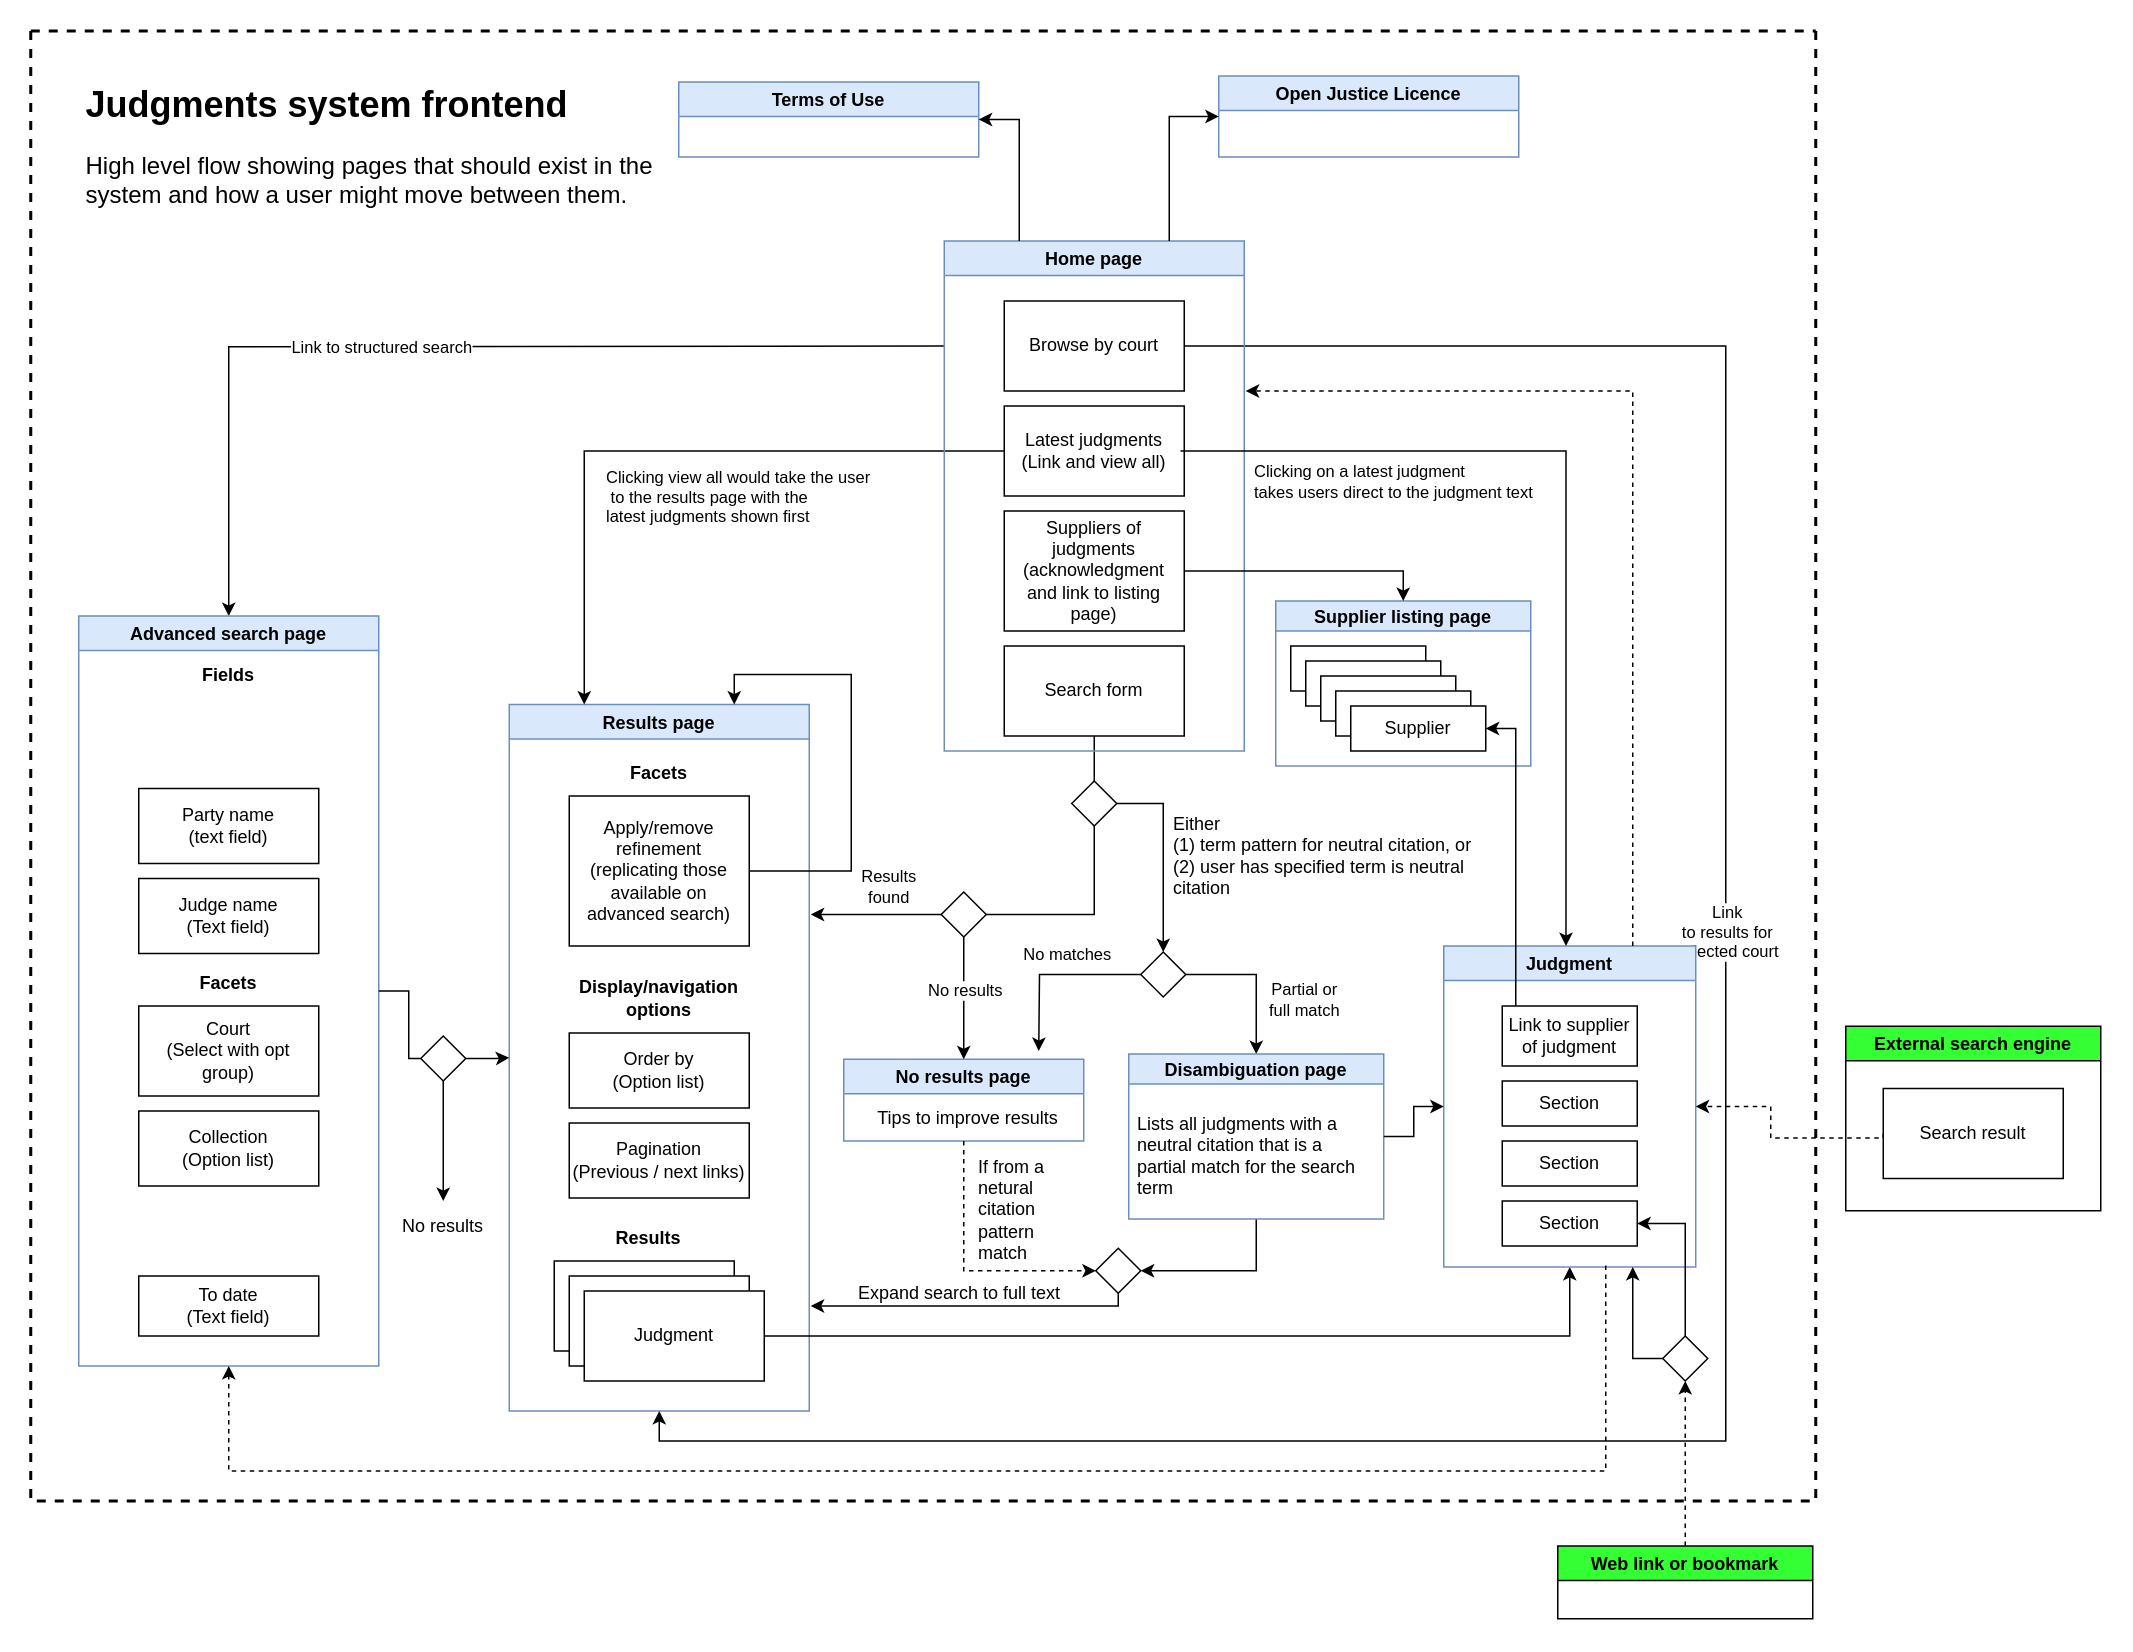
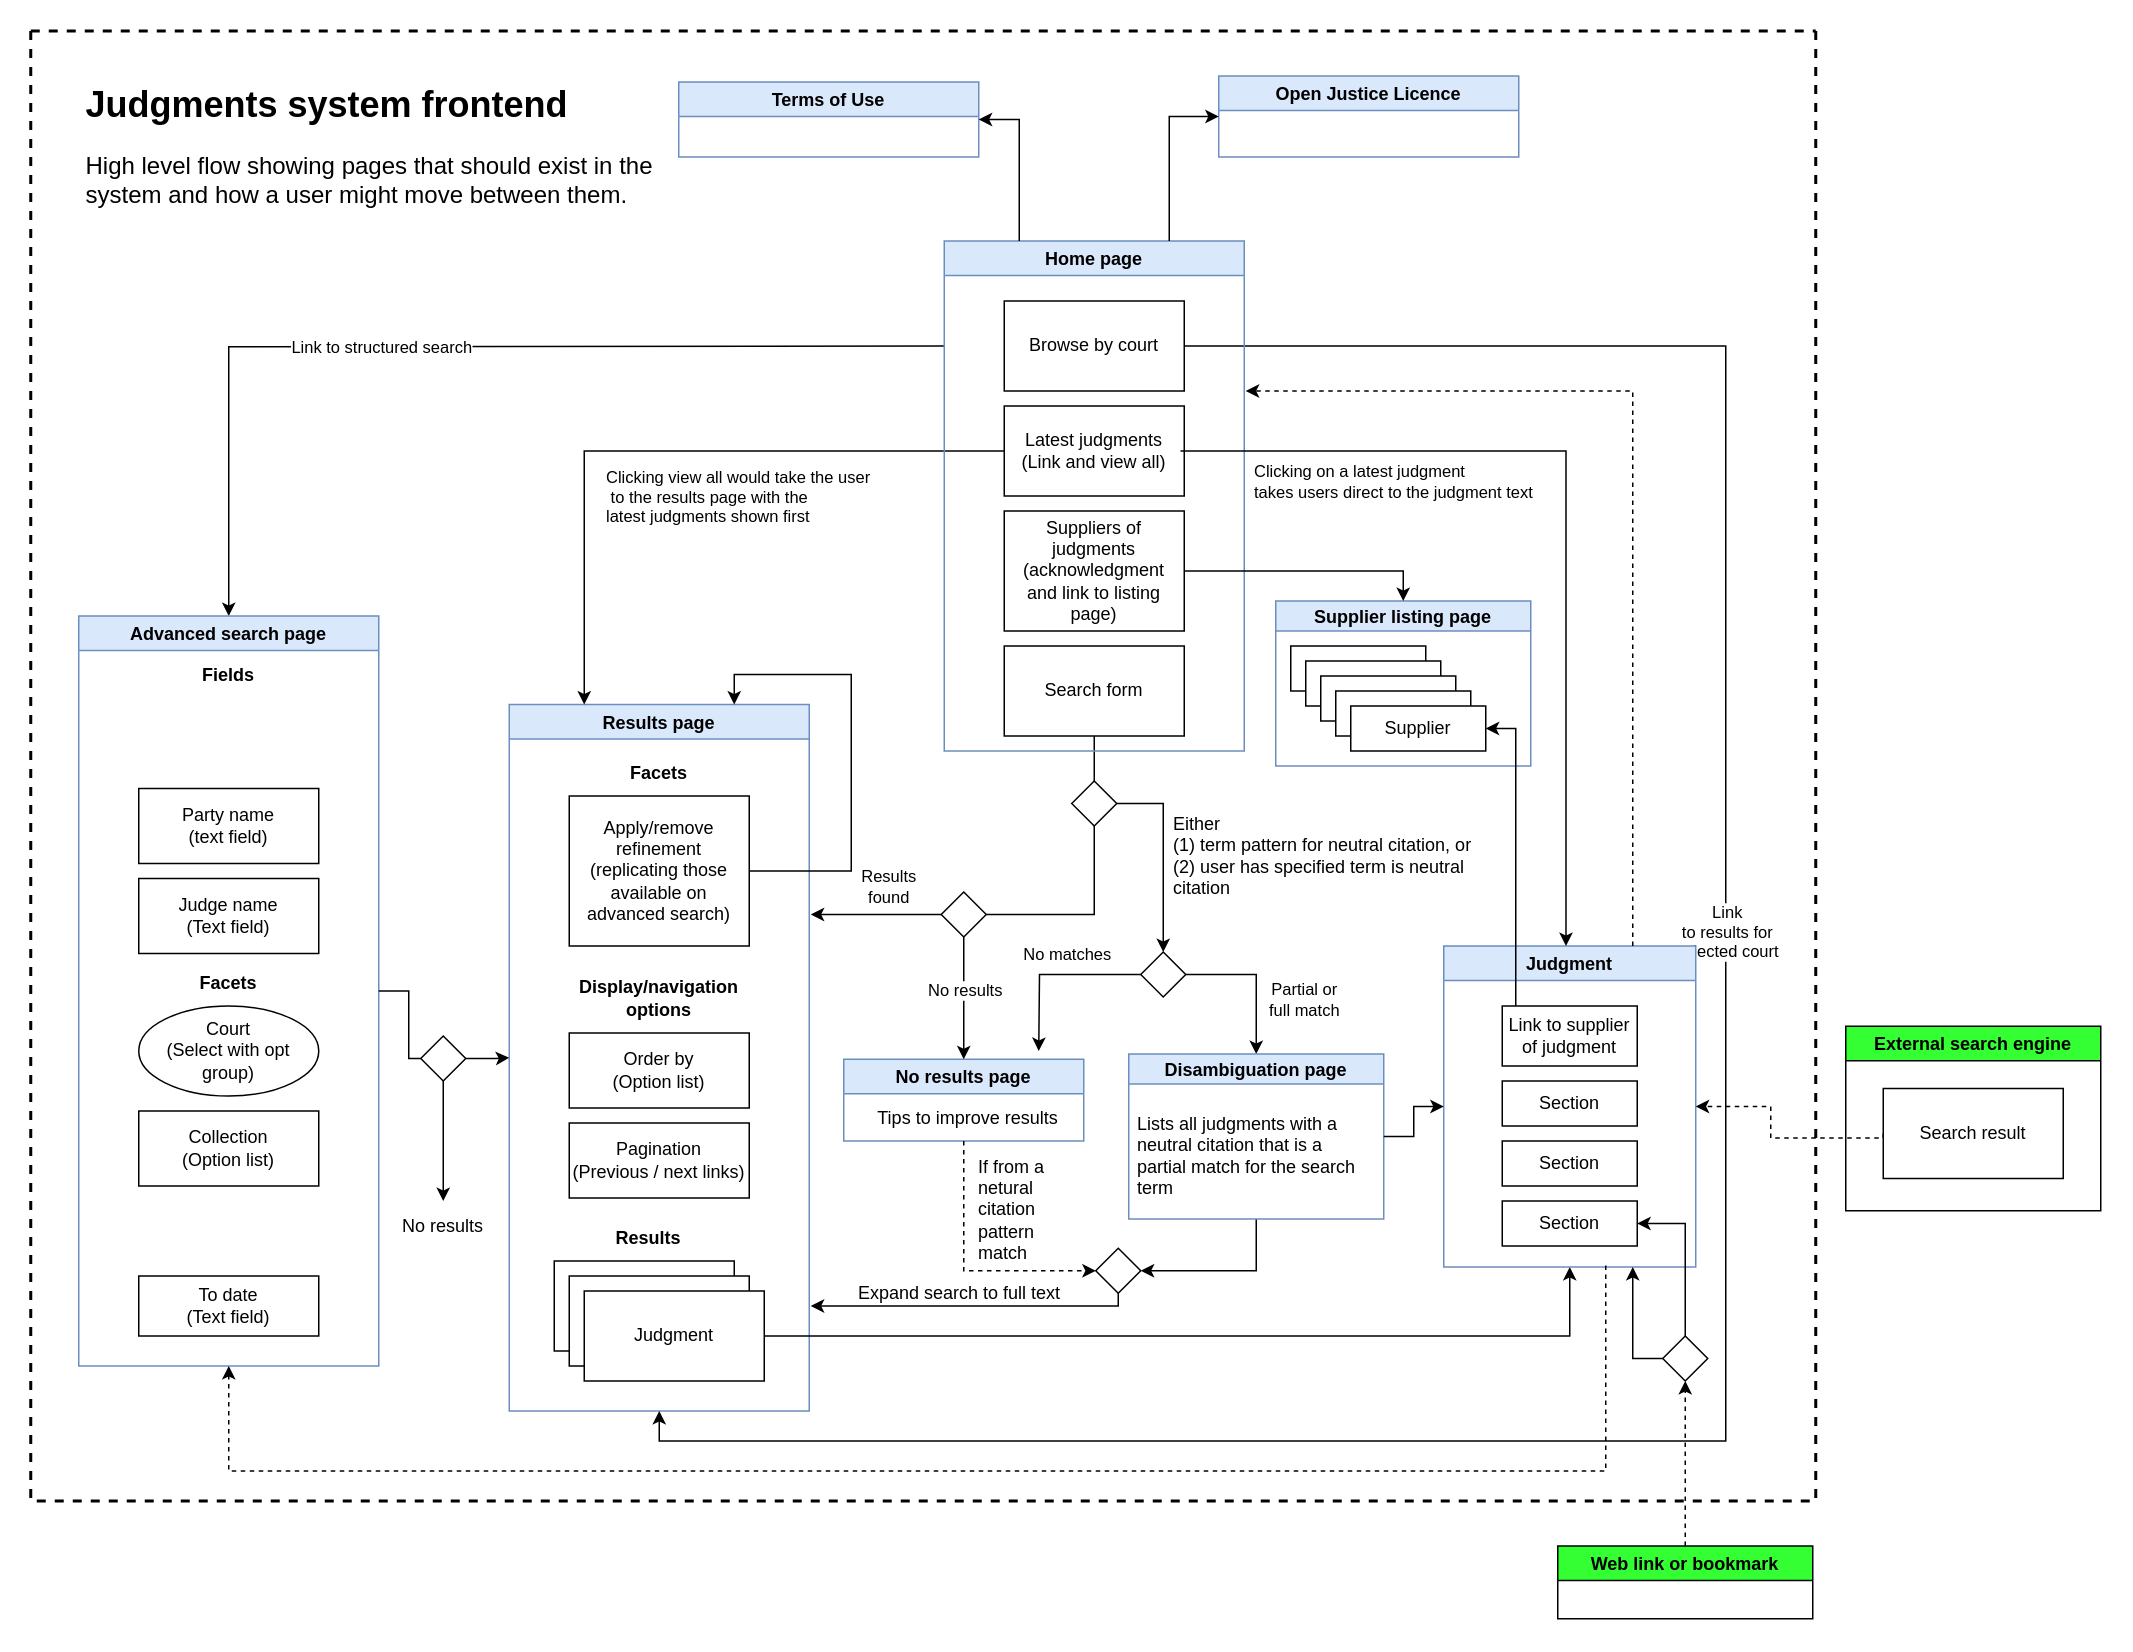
node "Court (Select with opt group)": shape rectangle -> ellipse
